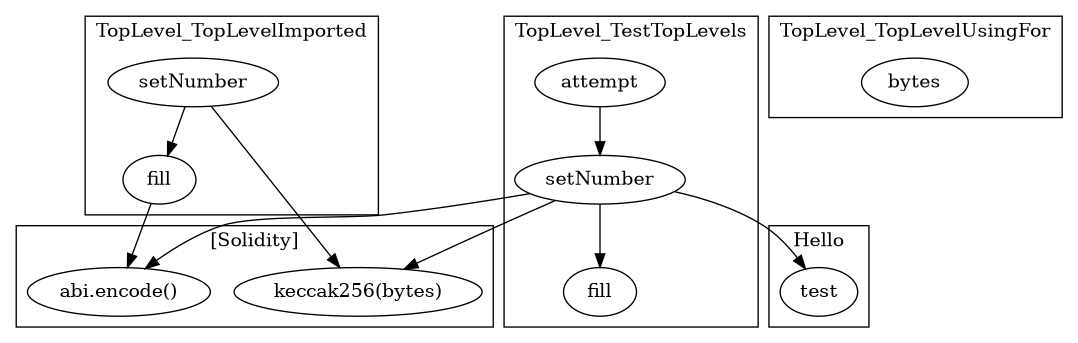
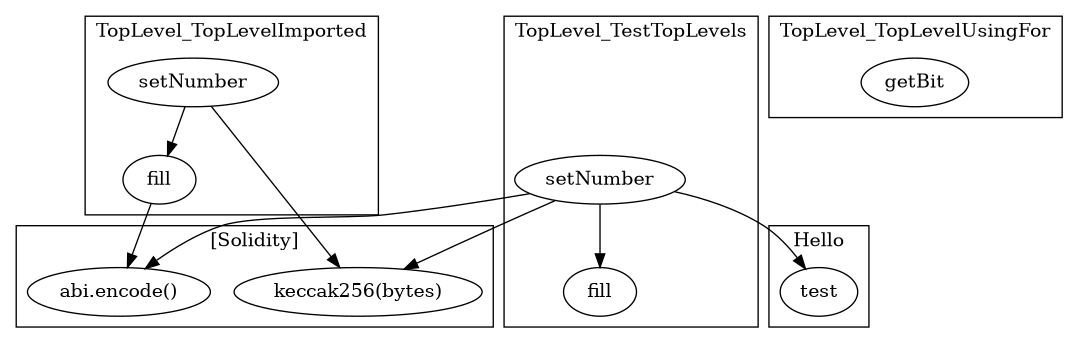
node "attempt": removed
node "bytes": label "bytes" -> "getBit"
